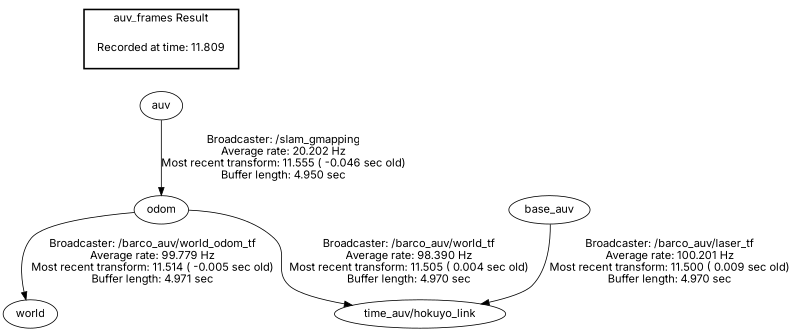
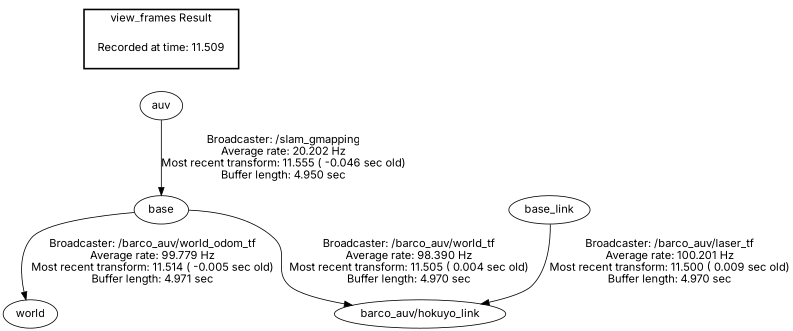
cluster "auv_frames Result": label "auv_frames Result" -> "view_frames Result"
node "Recorded at time: 11.809": label "Recorded at time: 11.809" -> "Recorded at time: 11.509"
node "odom": label "odom" -> "base"
node "base_auv": label "base_auv" -> "base_link"
node "time_auv/hokuyo_link": label "time_auv/hokuyo_link" -> "barco_auv/hokuyo_link"
